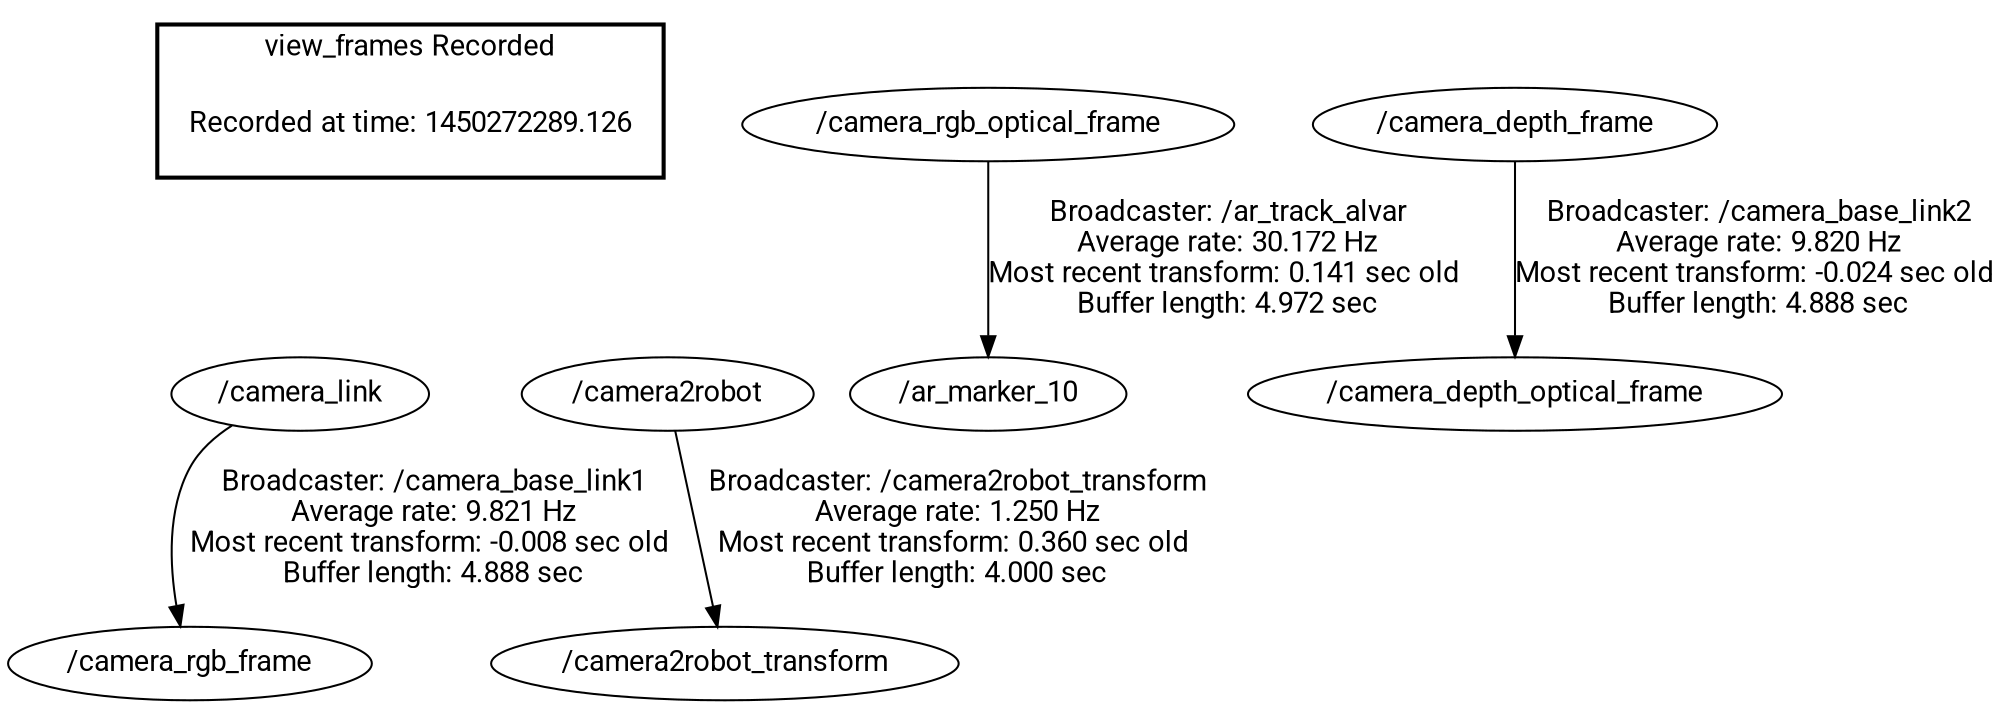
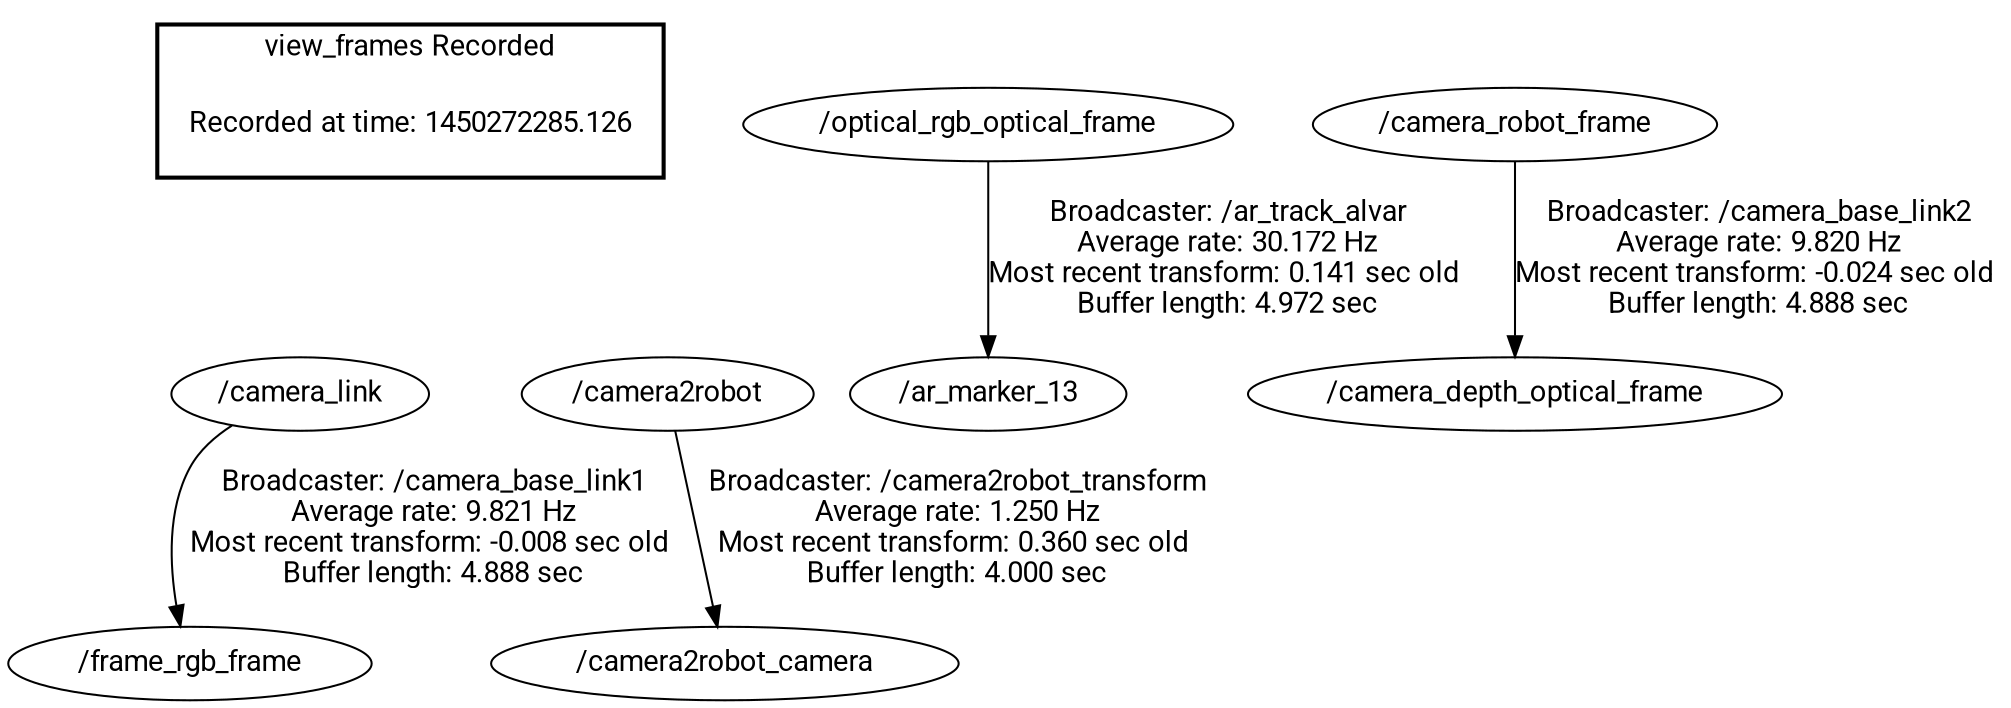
node "Recorded at time: 1450272289.126": label "Recorded at time: 1450272289.126" -> "Recorded at time: 1450272285.126"
node "/camera_rgb_optical_frame": label "/camera_rgb_optical_frame" -> "/optical_rgb_optical_frame"
node "/camera_depth_frame": label "/camera_depth_frame" -> "/camera_robot_frame"
node "/ar_marker_10": label "/ar_marker_10" -> "/ar_marker_13"
node "/camera_rgb_frame": label "/camera_rgb_frame" -> "/frame_rgb_frame"
node "/camera2robot_transform": label "/camera2robot_transform" -> "/camera2robot_camera"
